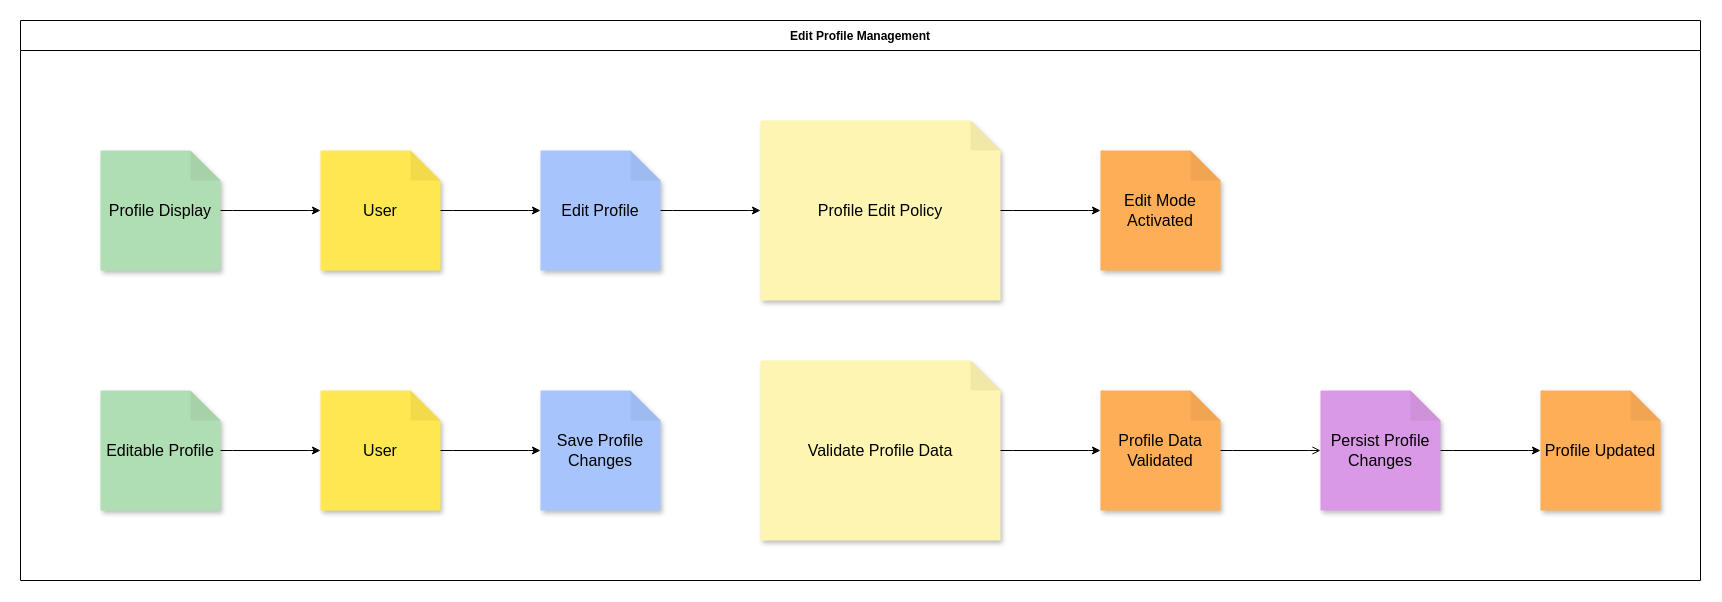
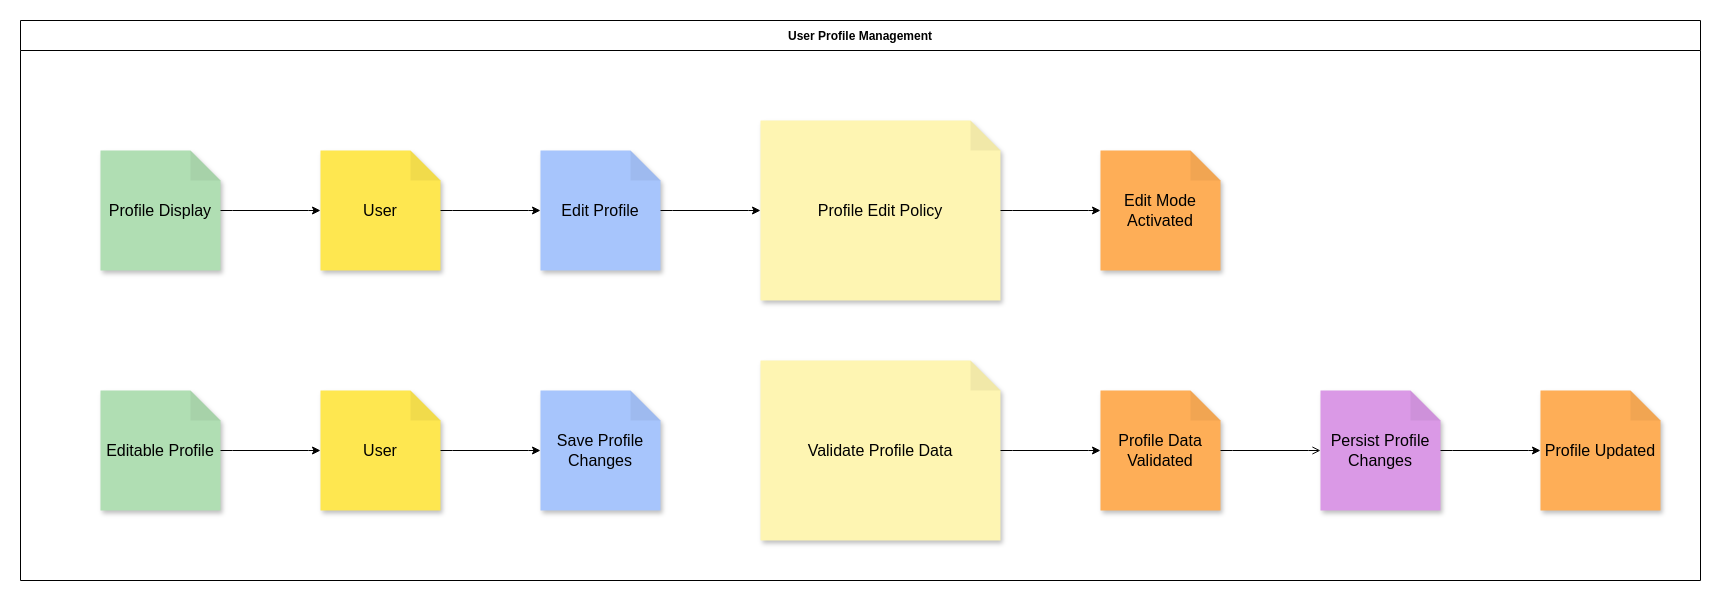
node "Edit Profile Management": label "Edit Profile Management" -> "User Profile Management"
